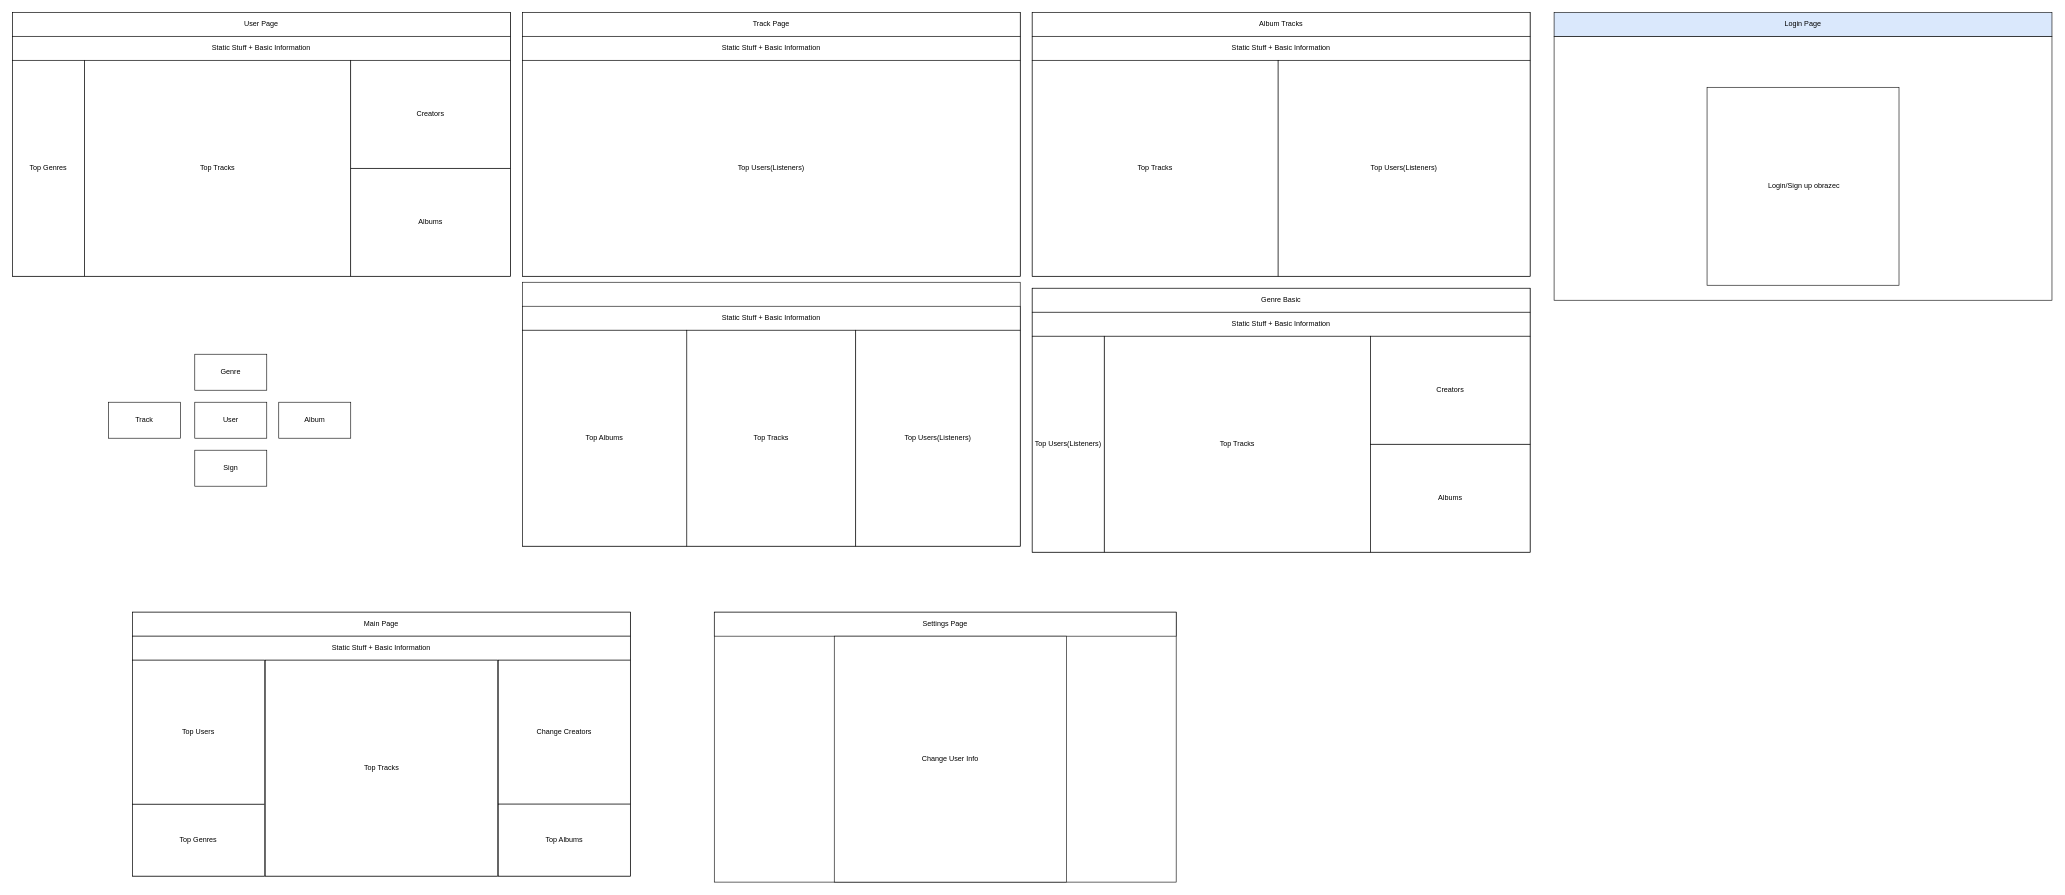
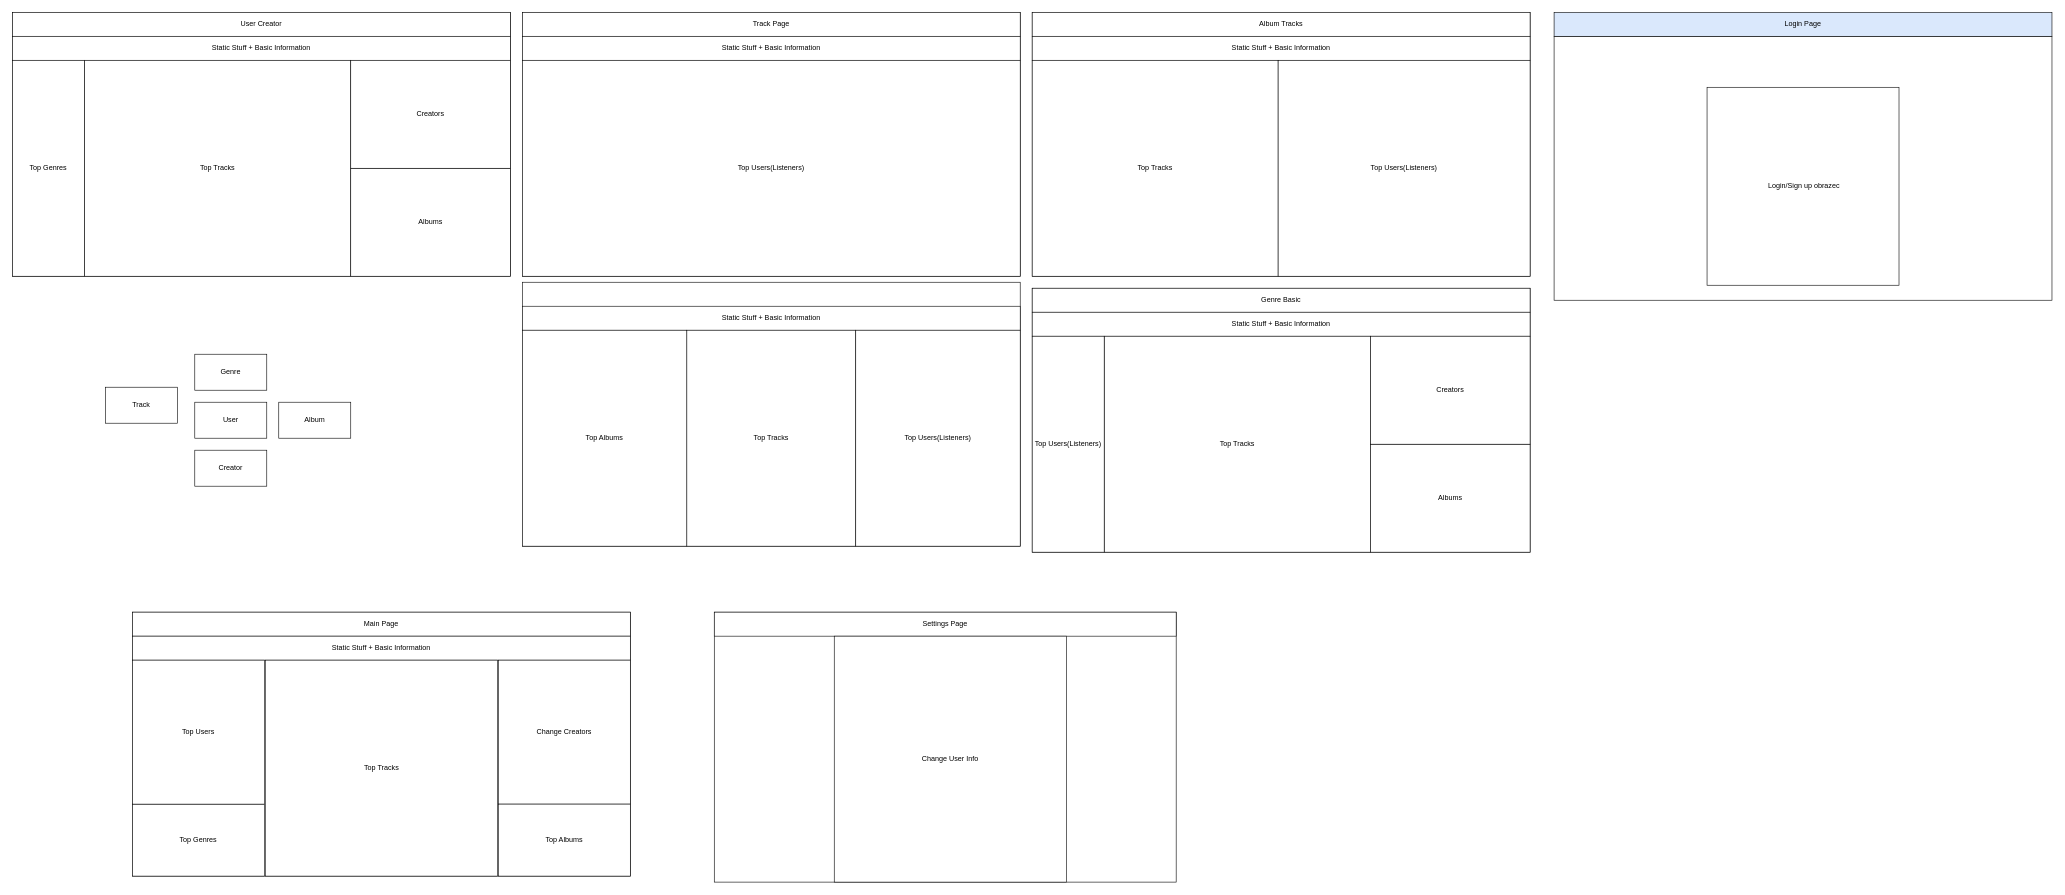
node "User Page": label "User Page" -> "User Creator"
node "Track": moved (144, 420) -> (141, 405)
node "Sign": label "Sign" -> "Creator"
